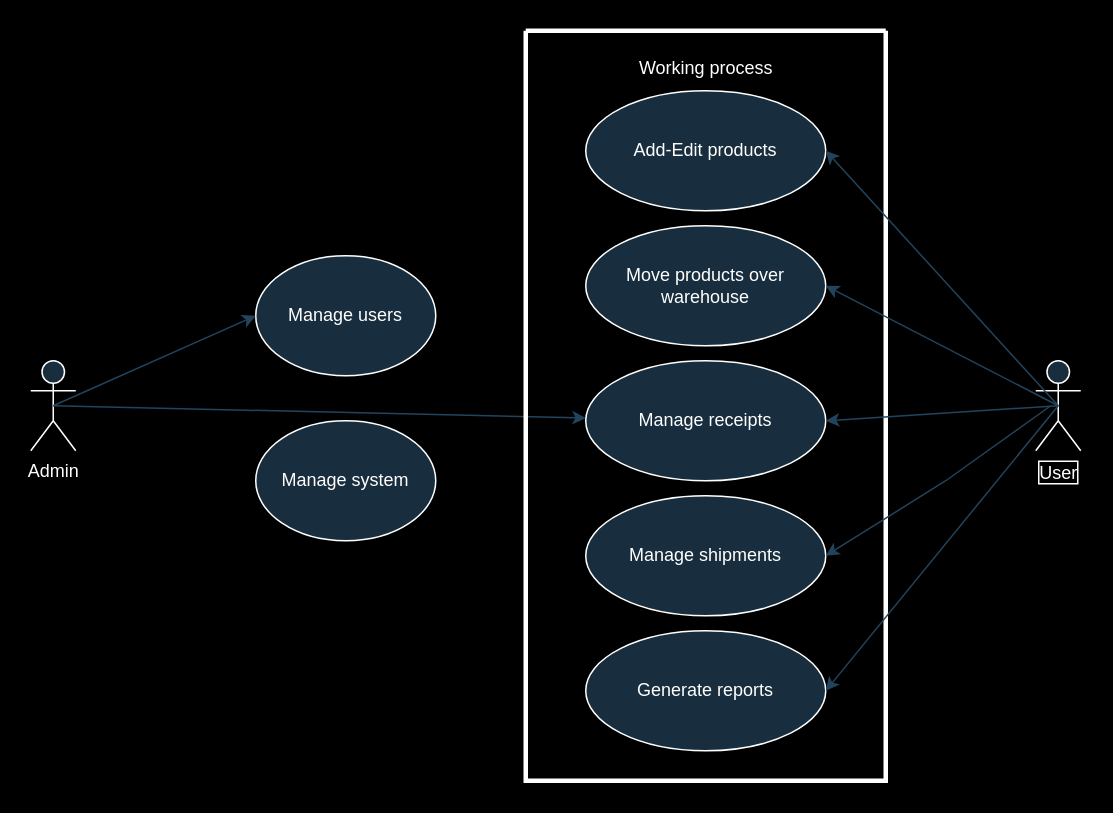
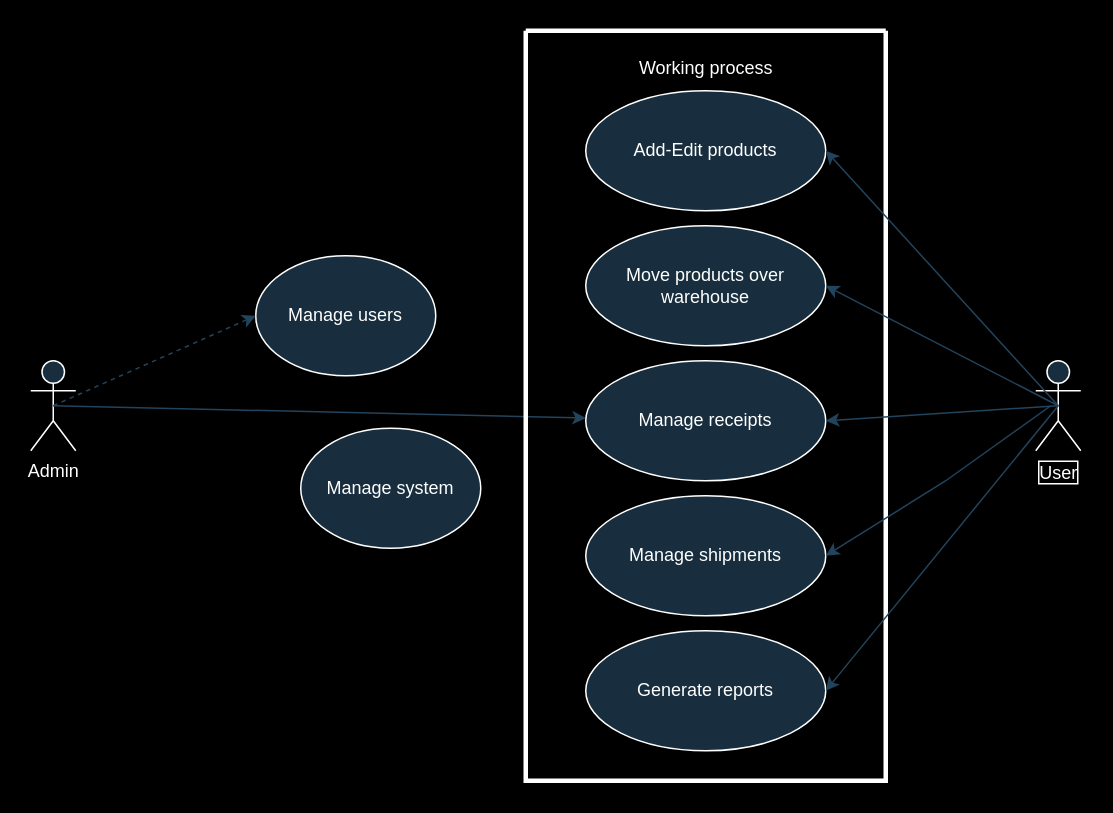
edge "Admin" -> "Manage users": style solid -> dashed
node "Manage system": moved (346, 481) -> (391, 488)
